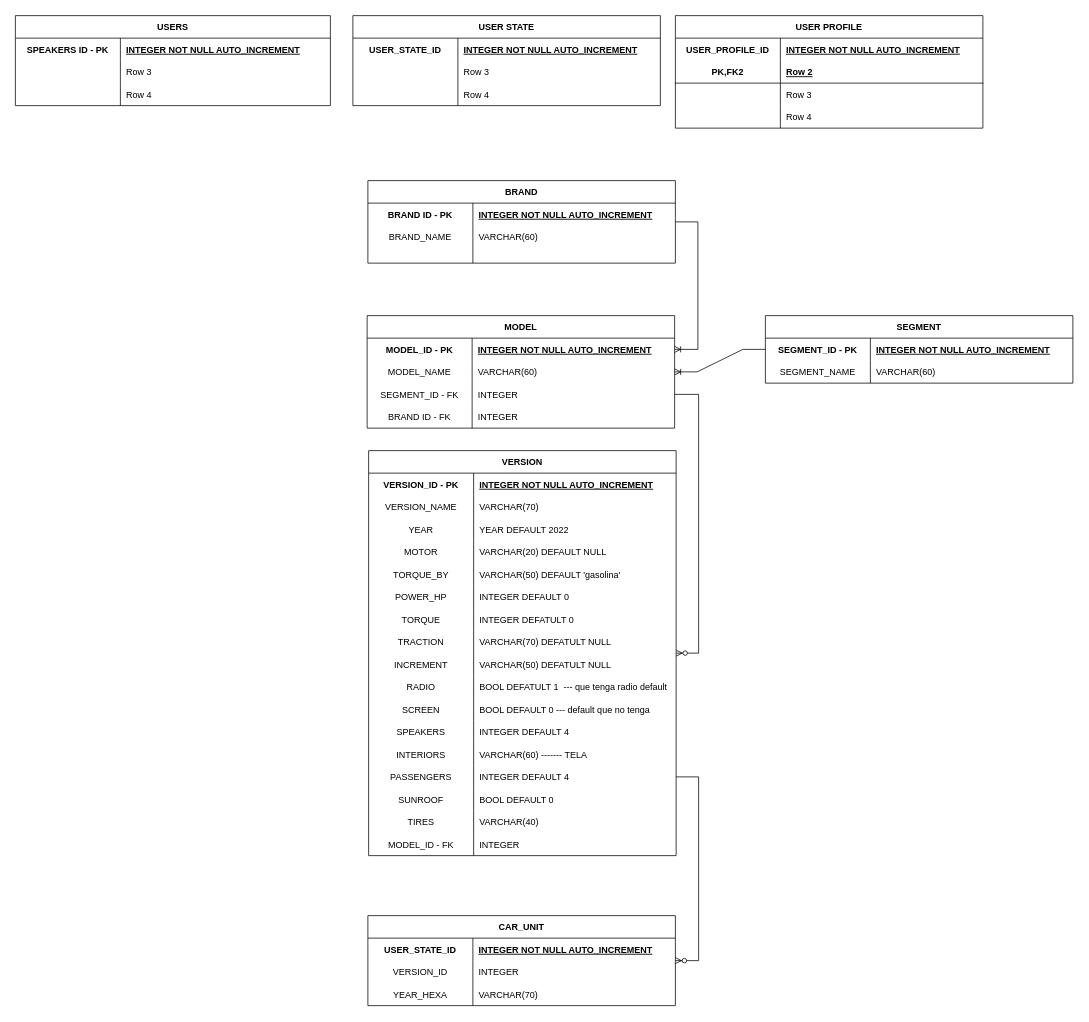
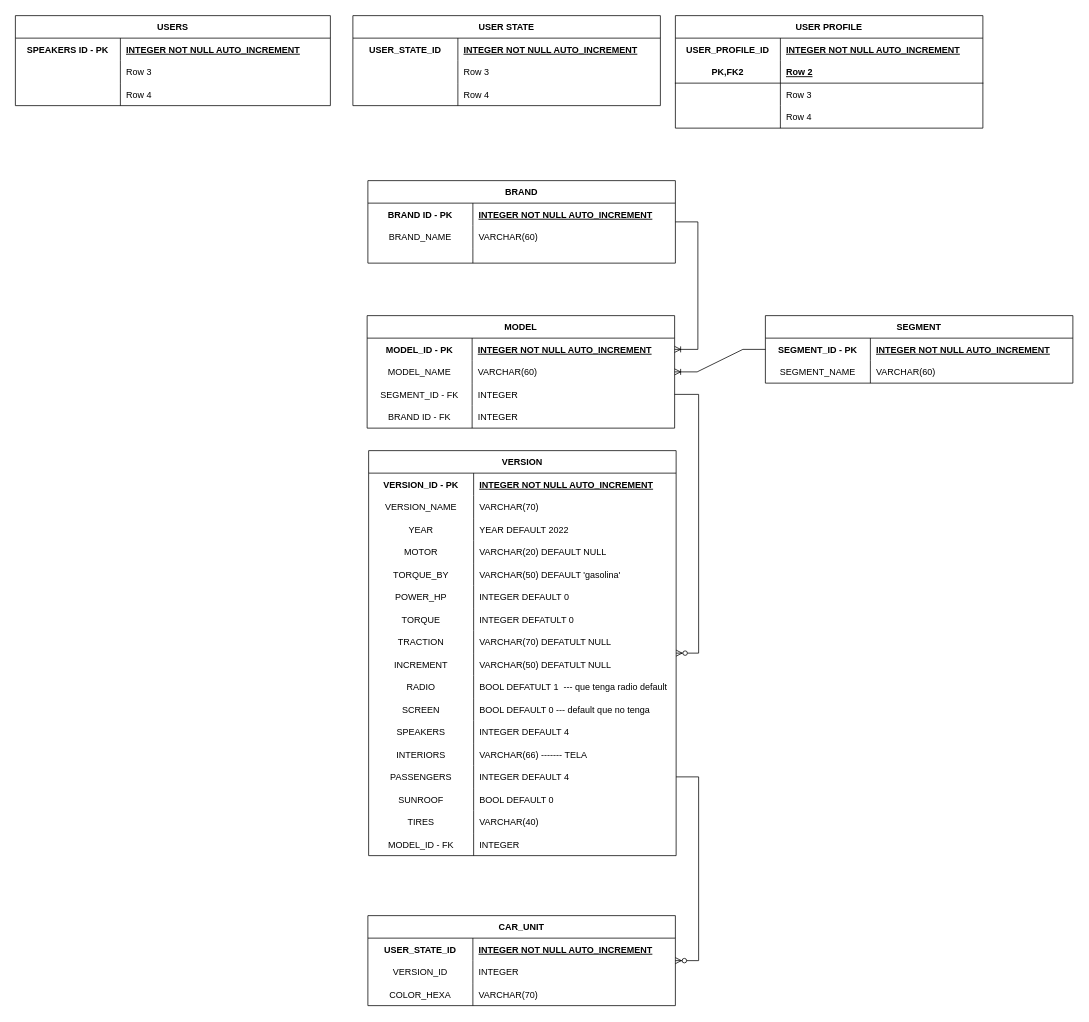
node "VARCHAR(60) ------- TELA": label "VARCHAR(60) ------- TELA" -> "VARCHAR(66) ------- TELA"
node "YEAR_HEXA": label "YEAR_HEXA" -> "COLOR_HEXA"
